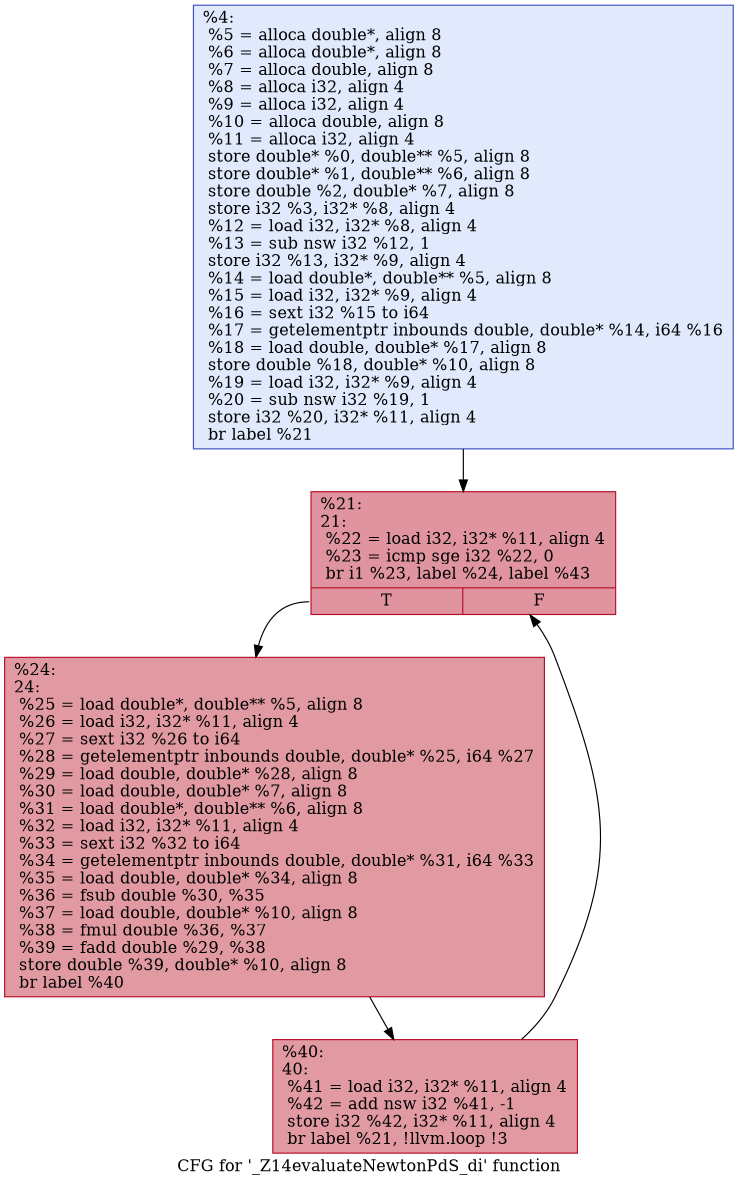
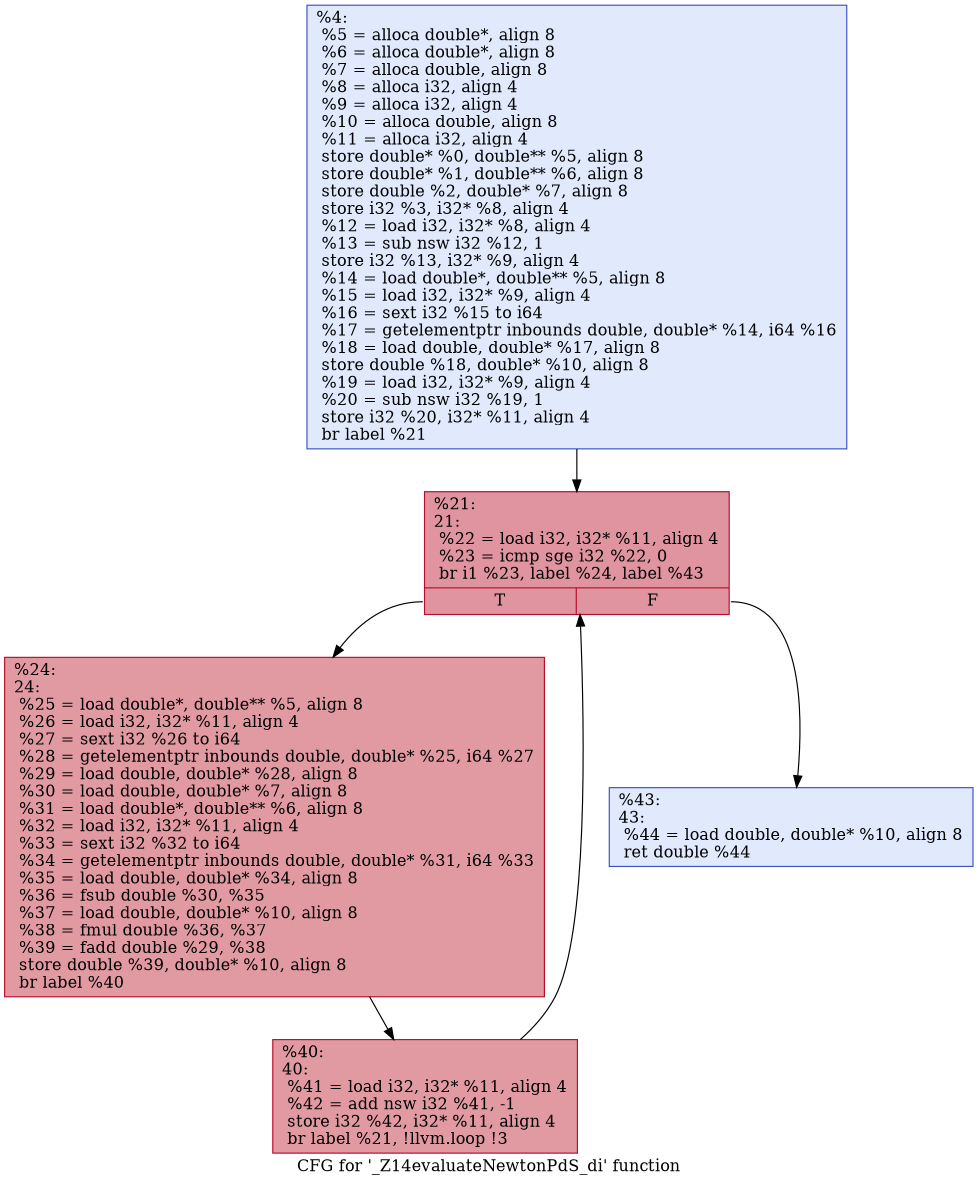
node "%43:": added
